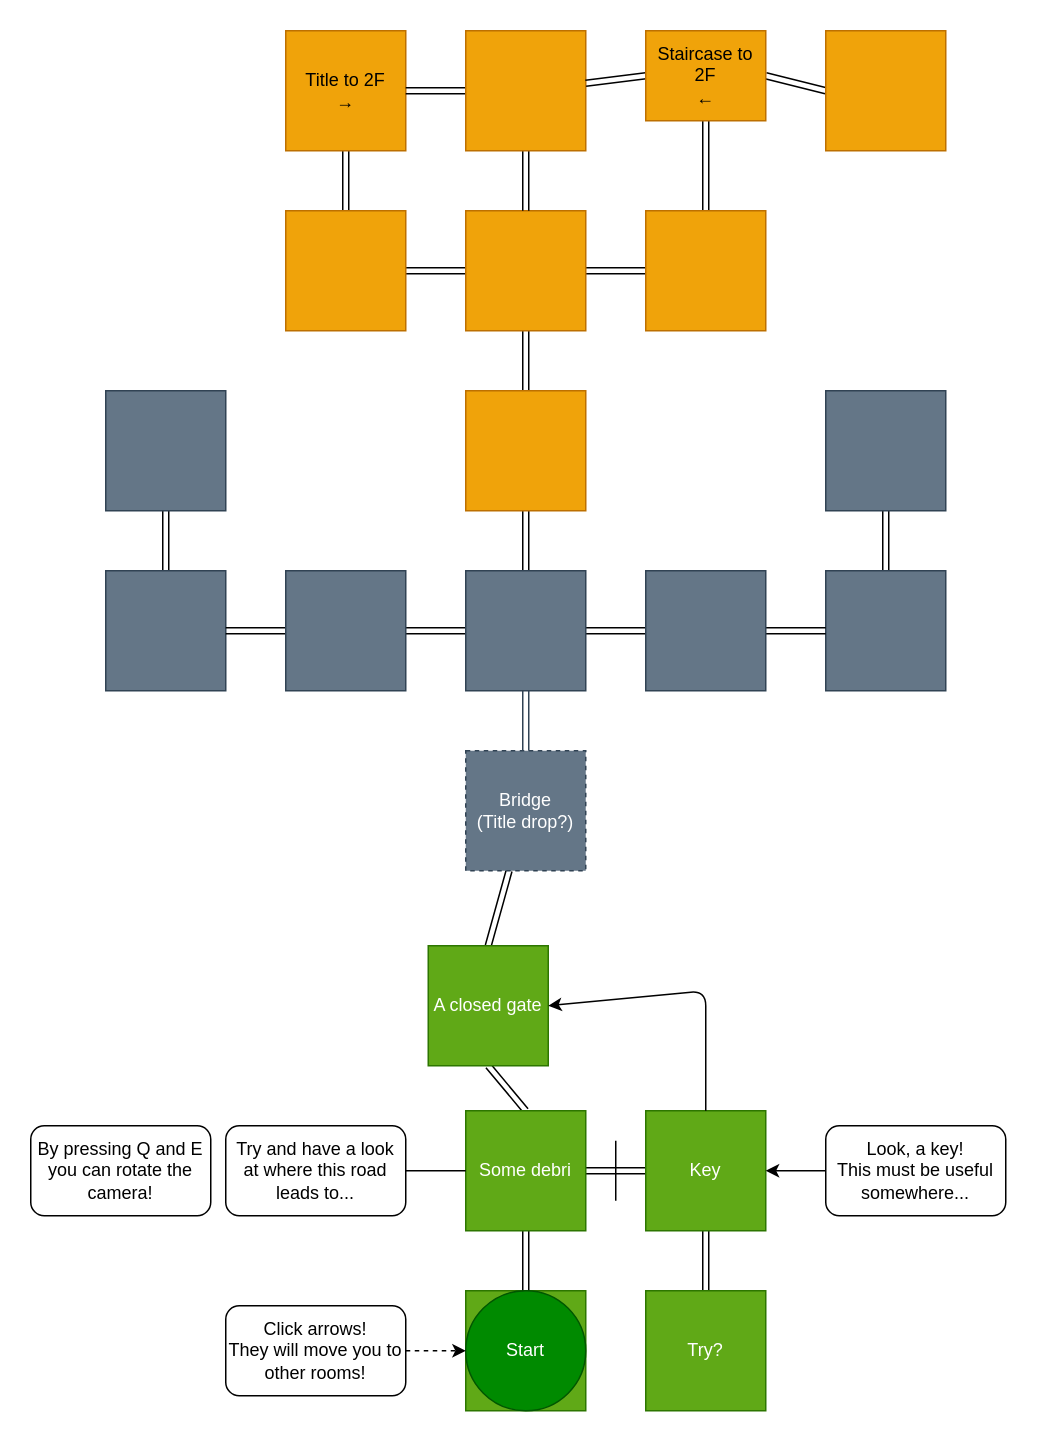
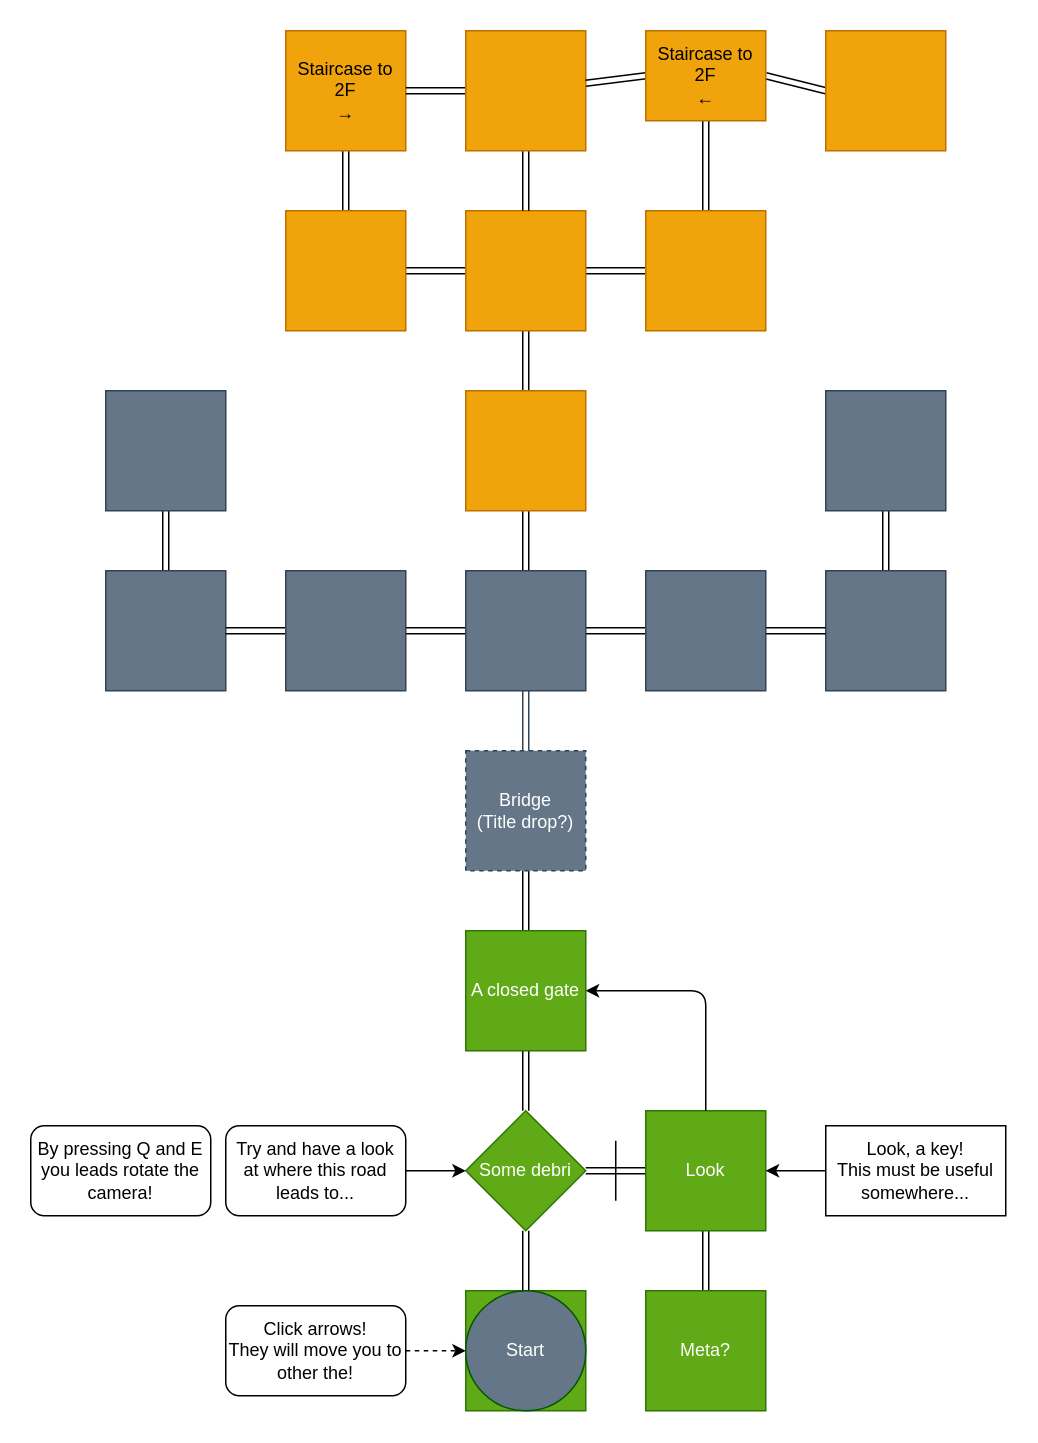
node "Title to 2F →": label "Title to 2F →" -> "Staircase to 2F →"
node "A closed gate": moved (488, 1006) -> (526, 991)
node "By pressing Q and E you can rotate the camera!": label "By pressing Q and E you can rotate the camera!" -> "By pressing Q and E you leads rotate the camera!"
edge "Try and have a look at where this road leads to..." -- "Some debri": arrowhead none -> classic
node "Some debri": shape rectangle -> diamond
node "Key": label "Key" -> "Look"
node "Look, a key! This must be useful somewhere...": shape rounded rectangle -> rectangle
node "Click arrows! They will move you to other rooms!": label "Click arrows! They will move you to other rooms!" -> "Click arrows! They will move you to other the!"
node "Start": fillcolor #008a00 -> #647687
node "Try?": label "Try?" -> "Meta?"
